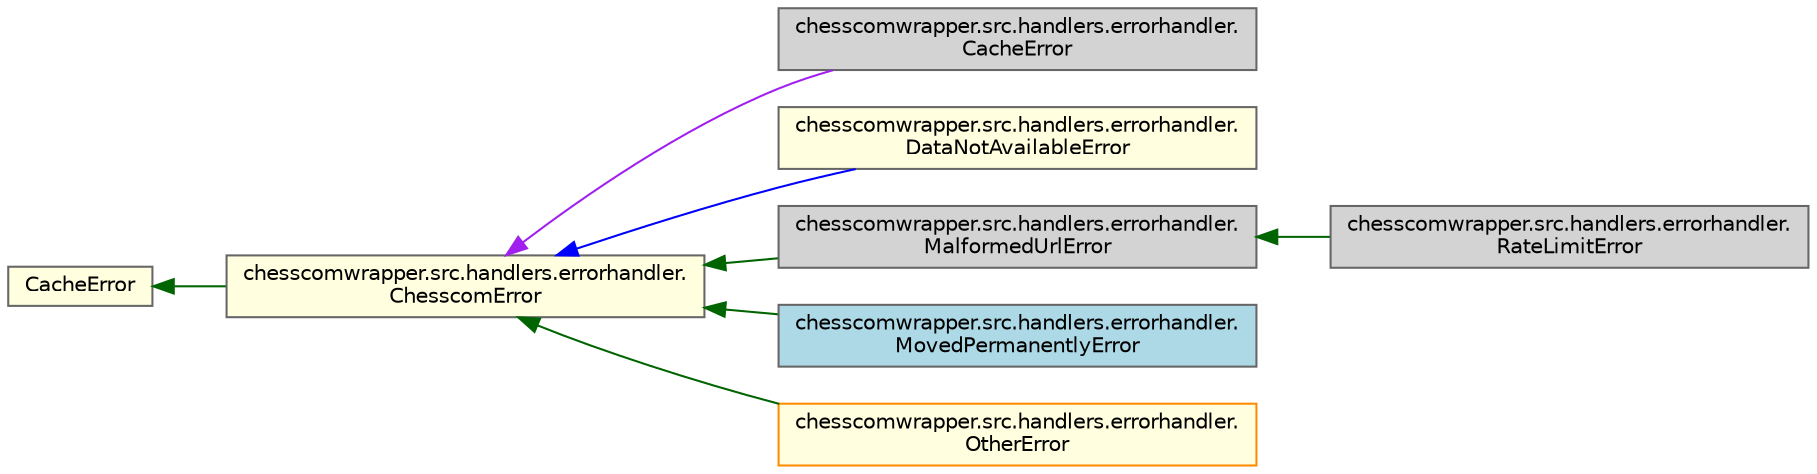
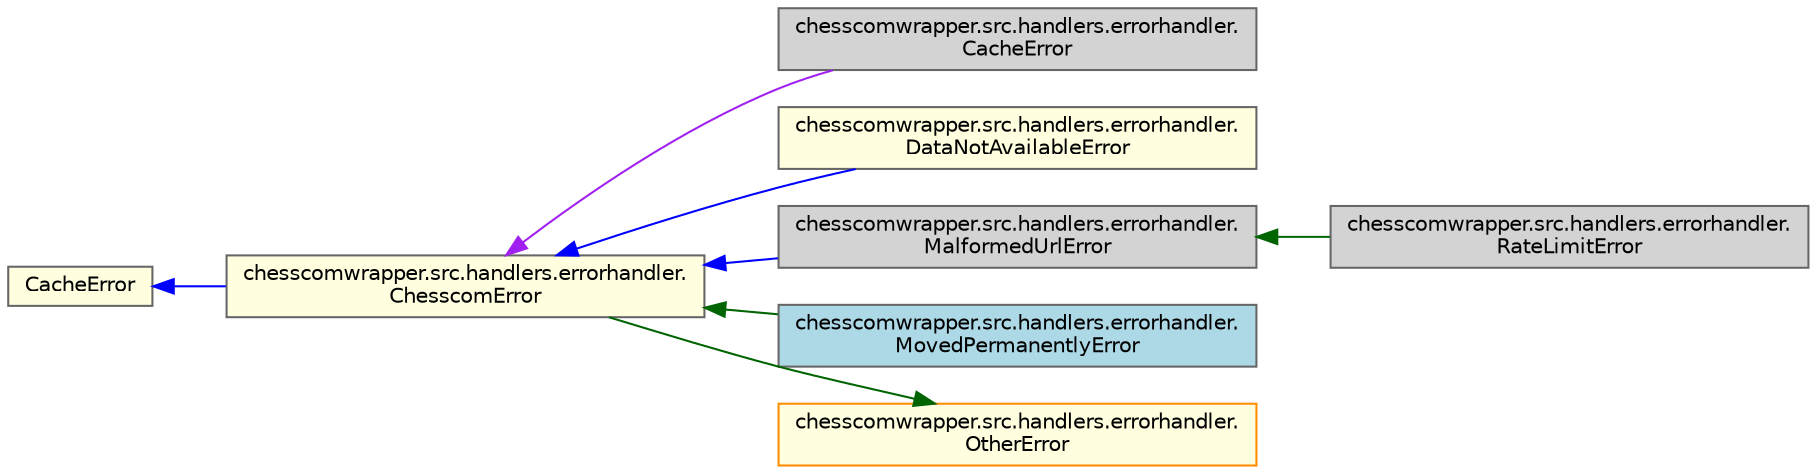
edge "chesscomwrapper.src.handlers.errorhandler. MalformedUrlError" -> "chesscomwrapper.src.handlers.errorhandler. ChesscomError": color darkgreen -> blue
edge "chesscomwrapper.src.handlers.errorhandler. ChesscomError" -> "CacheError": color darkgreen -> blue
edge "chesscomwrapper.src.handlers.errorhandler. OtherError" -> "chesscomwrapper.src.handlers.errorhandler. ChesscomError": reversed
